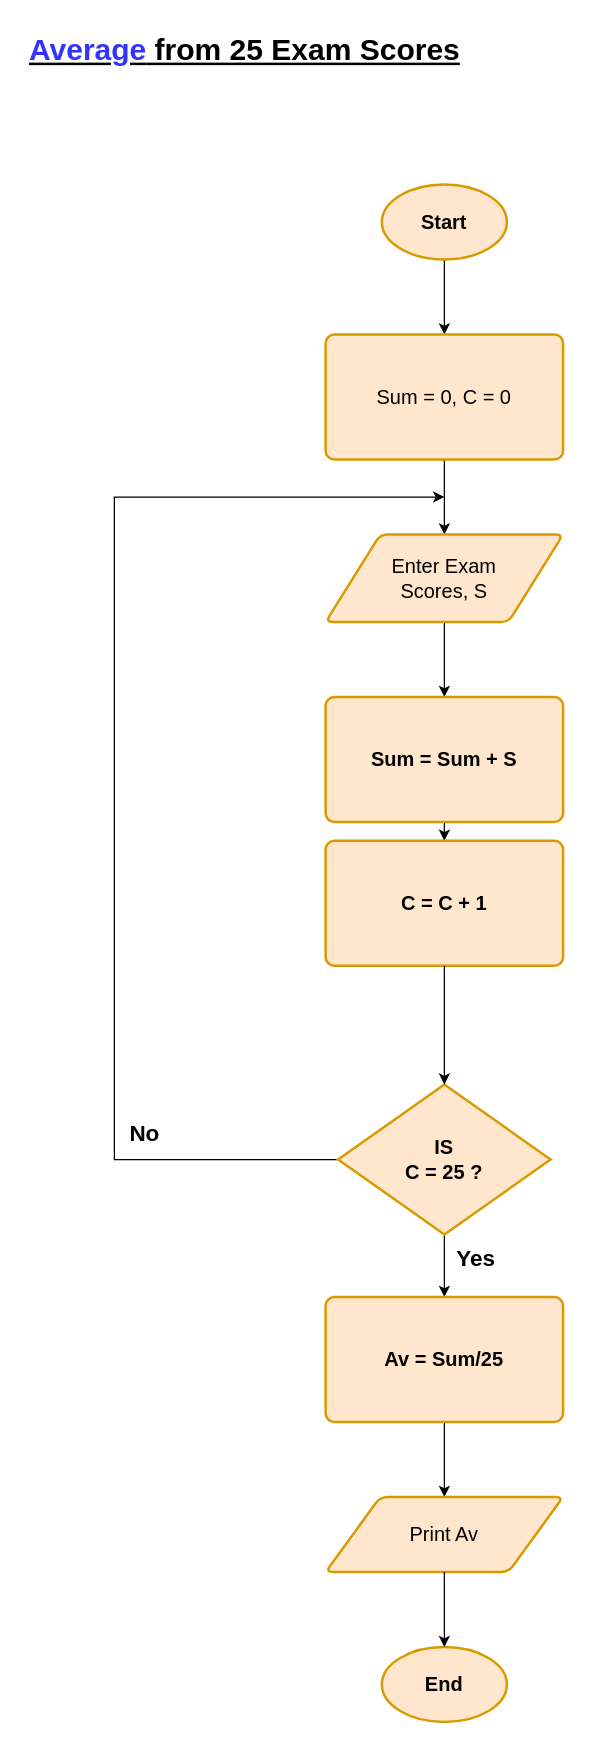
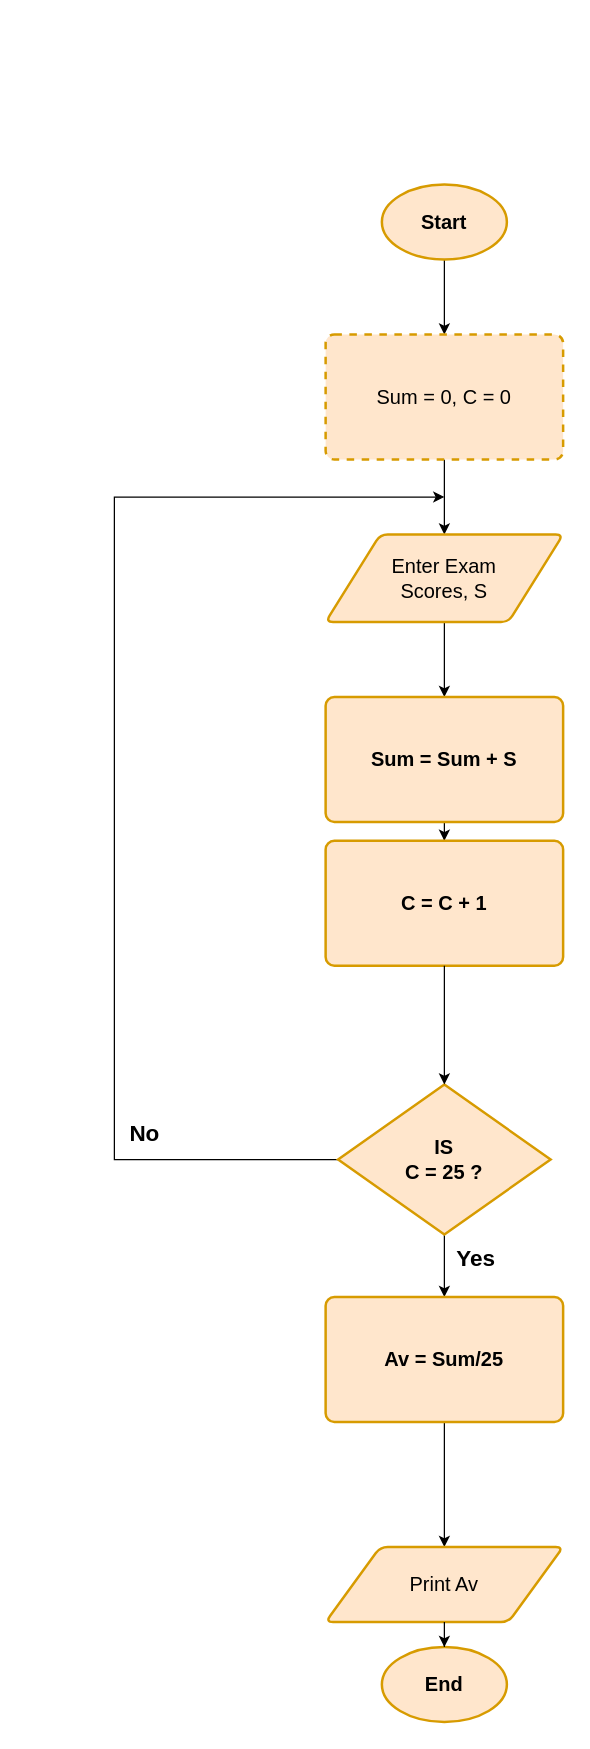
node "Average from 25 Exam Scores": removed
node "Sum = 0, C = 0": style solid -> dashed
node "Print Av": moved (444, 1534) -> (444, 1584)
